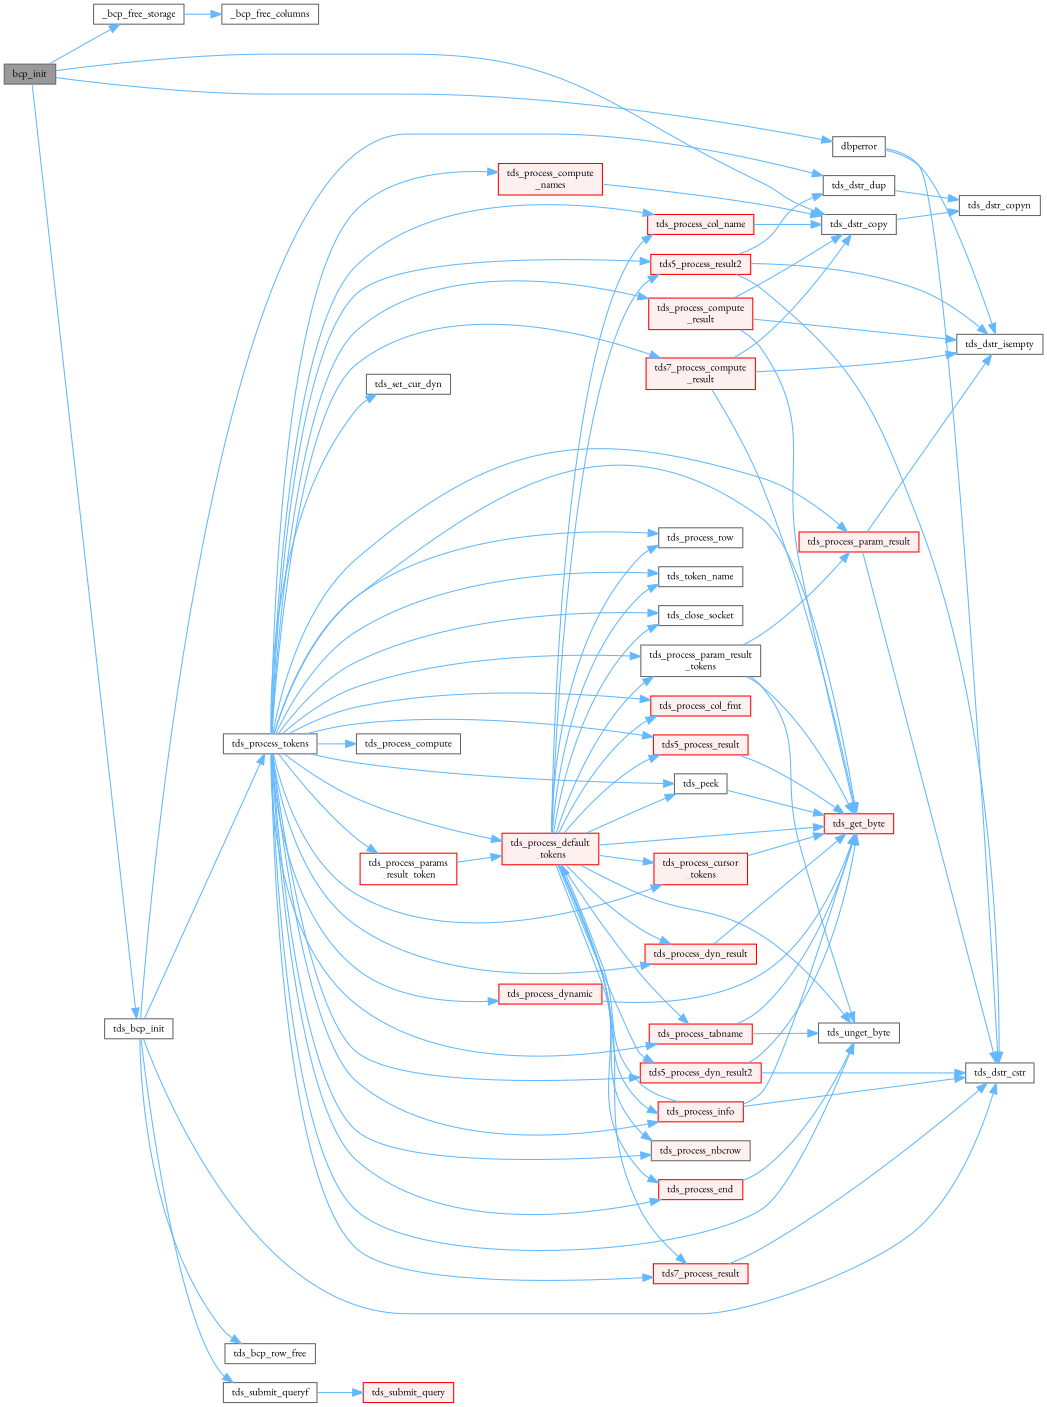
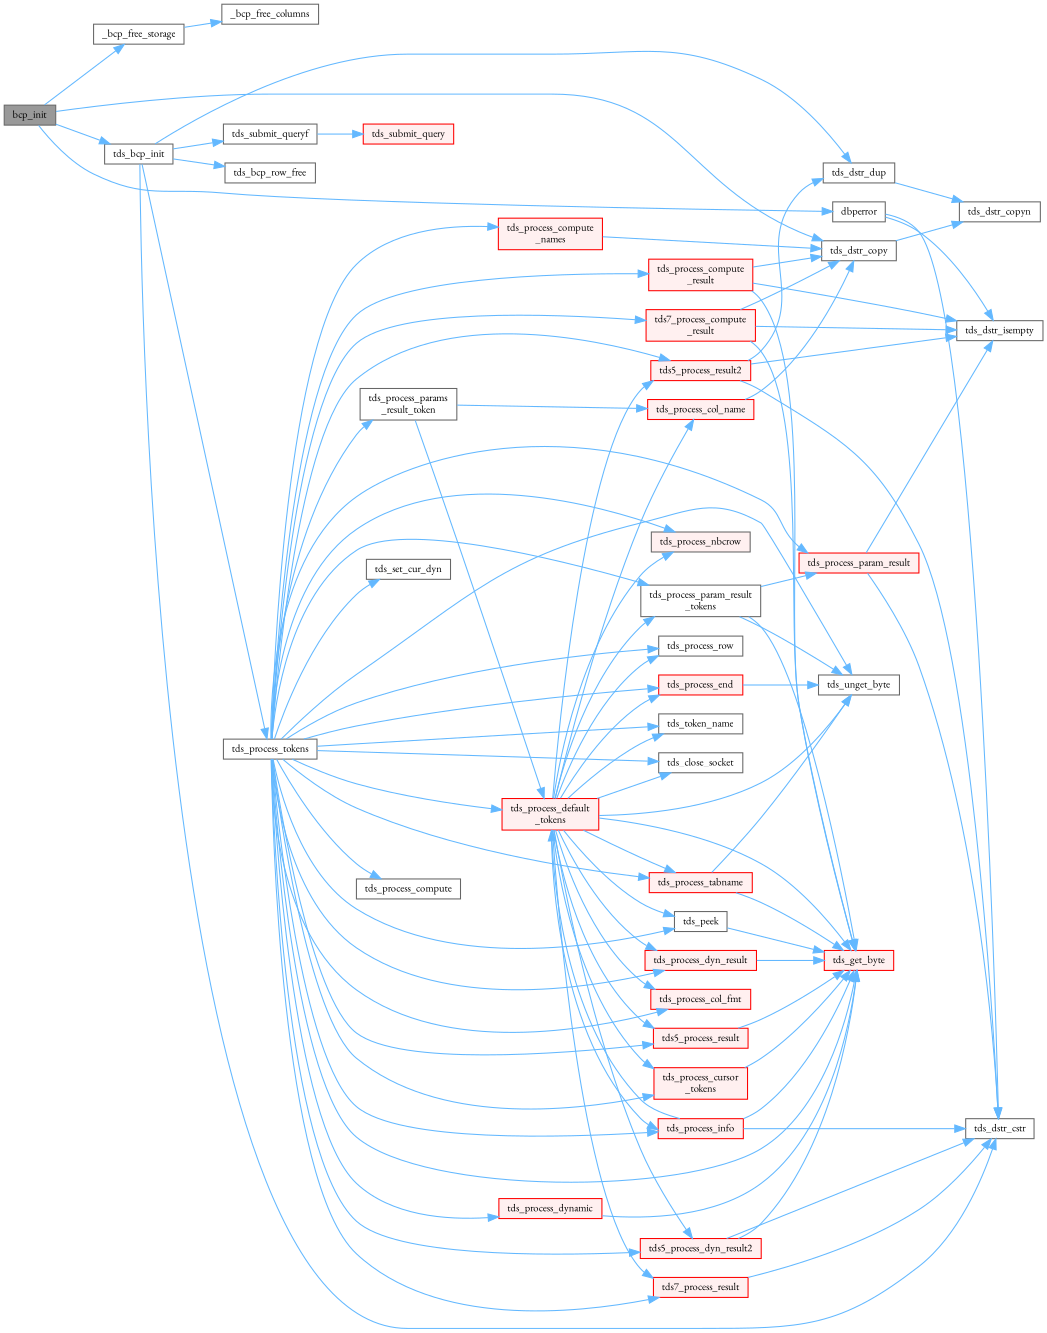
edge "tds_process_tokens" -> "tds_process_col_name": now "tds_process_params _result_token" -> "tds_process_col_name"
node "tds_process_params _result_token": color red -> grey40
